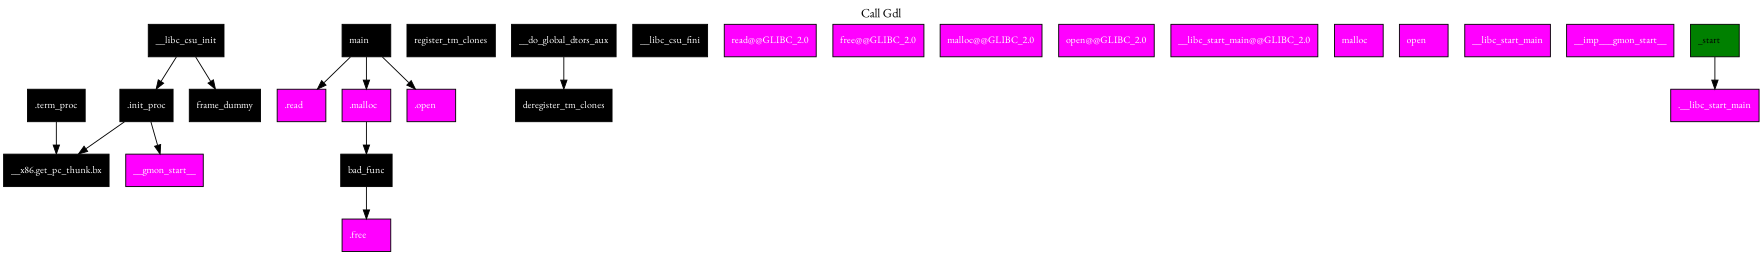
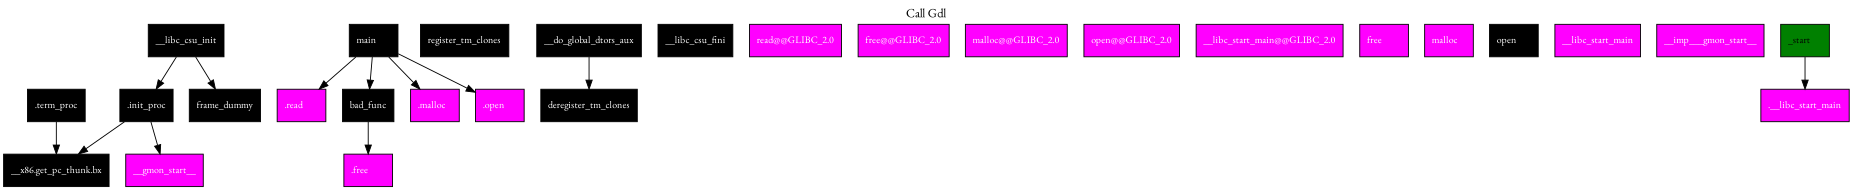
node "free": added
node "open": fillcolor #ff00ff -> #000000
edge ".malloc" -> "bad_func": now "main" -> "bad_func"
